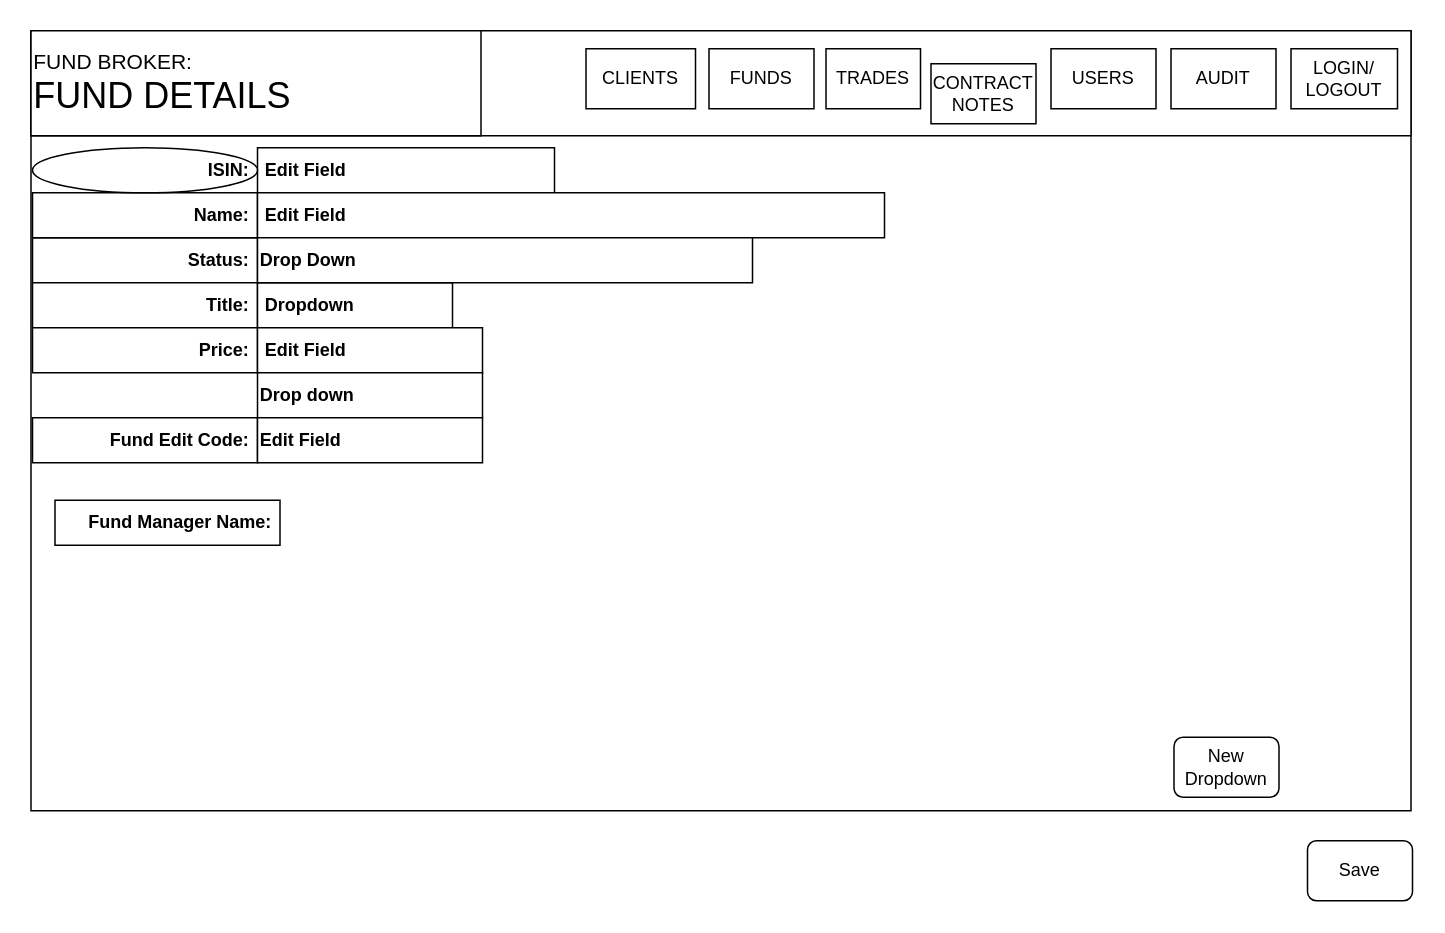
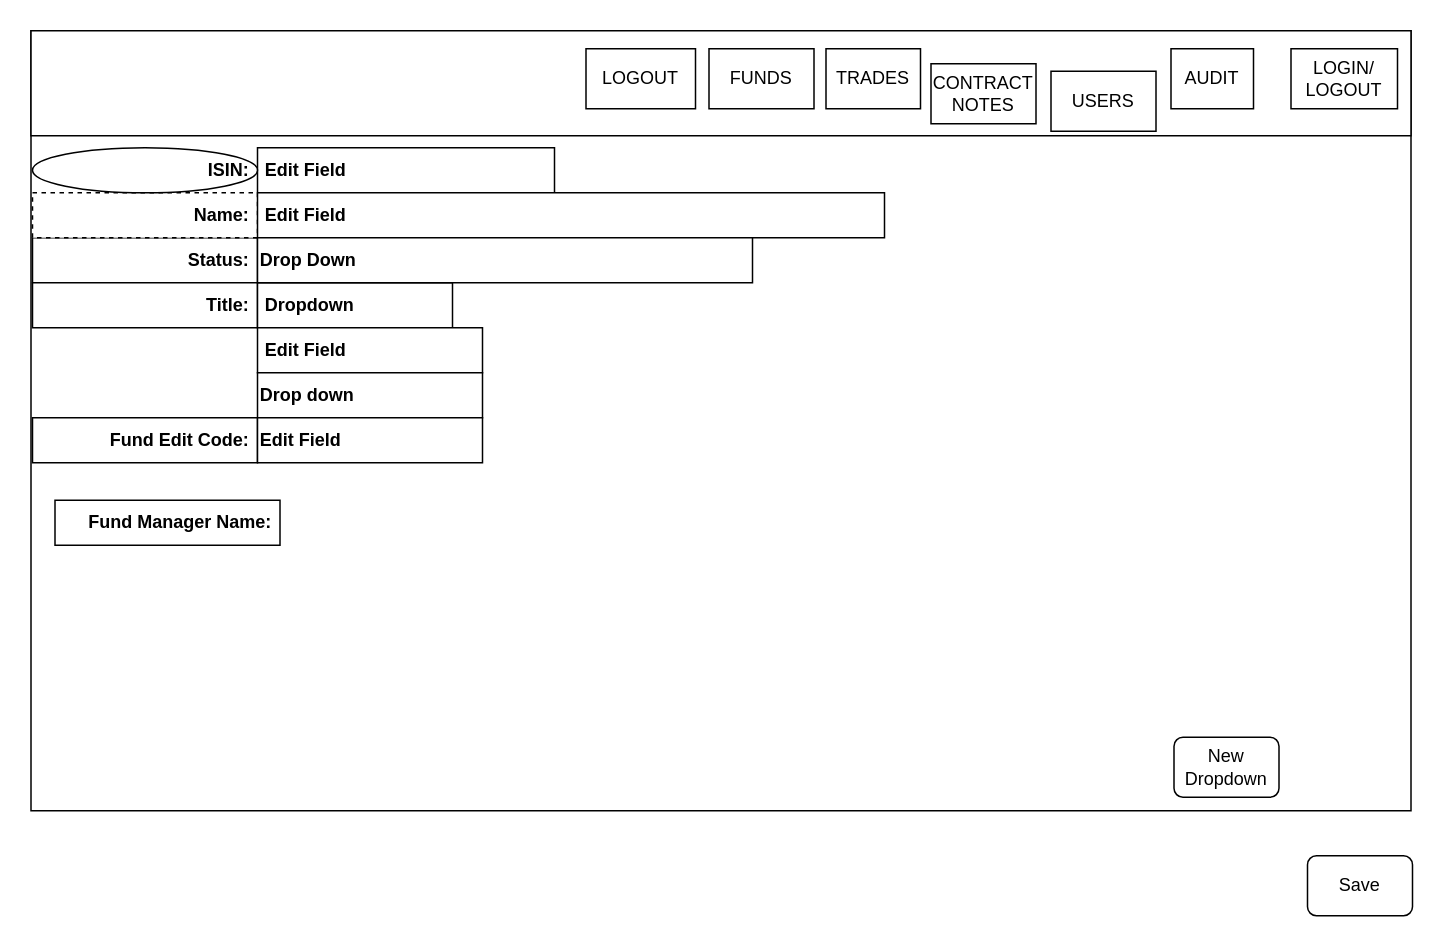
node "CLIENTS": label "CLIENTS" -> "LOGOUT"
node "USERS": moved (1103, 79) -> (1103, 101)
node "AUDIT": size 105x60 -> 83x60
node "FUND BROKER: FUND DETAILS": removed
node "Name:": style solid -> dashed
node "Price:": removed
node "Save": moved (1360, 871) -> (1360, 886)
